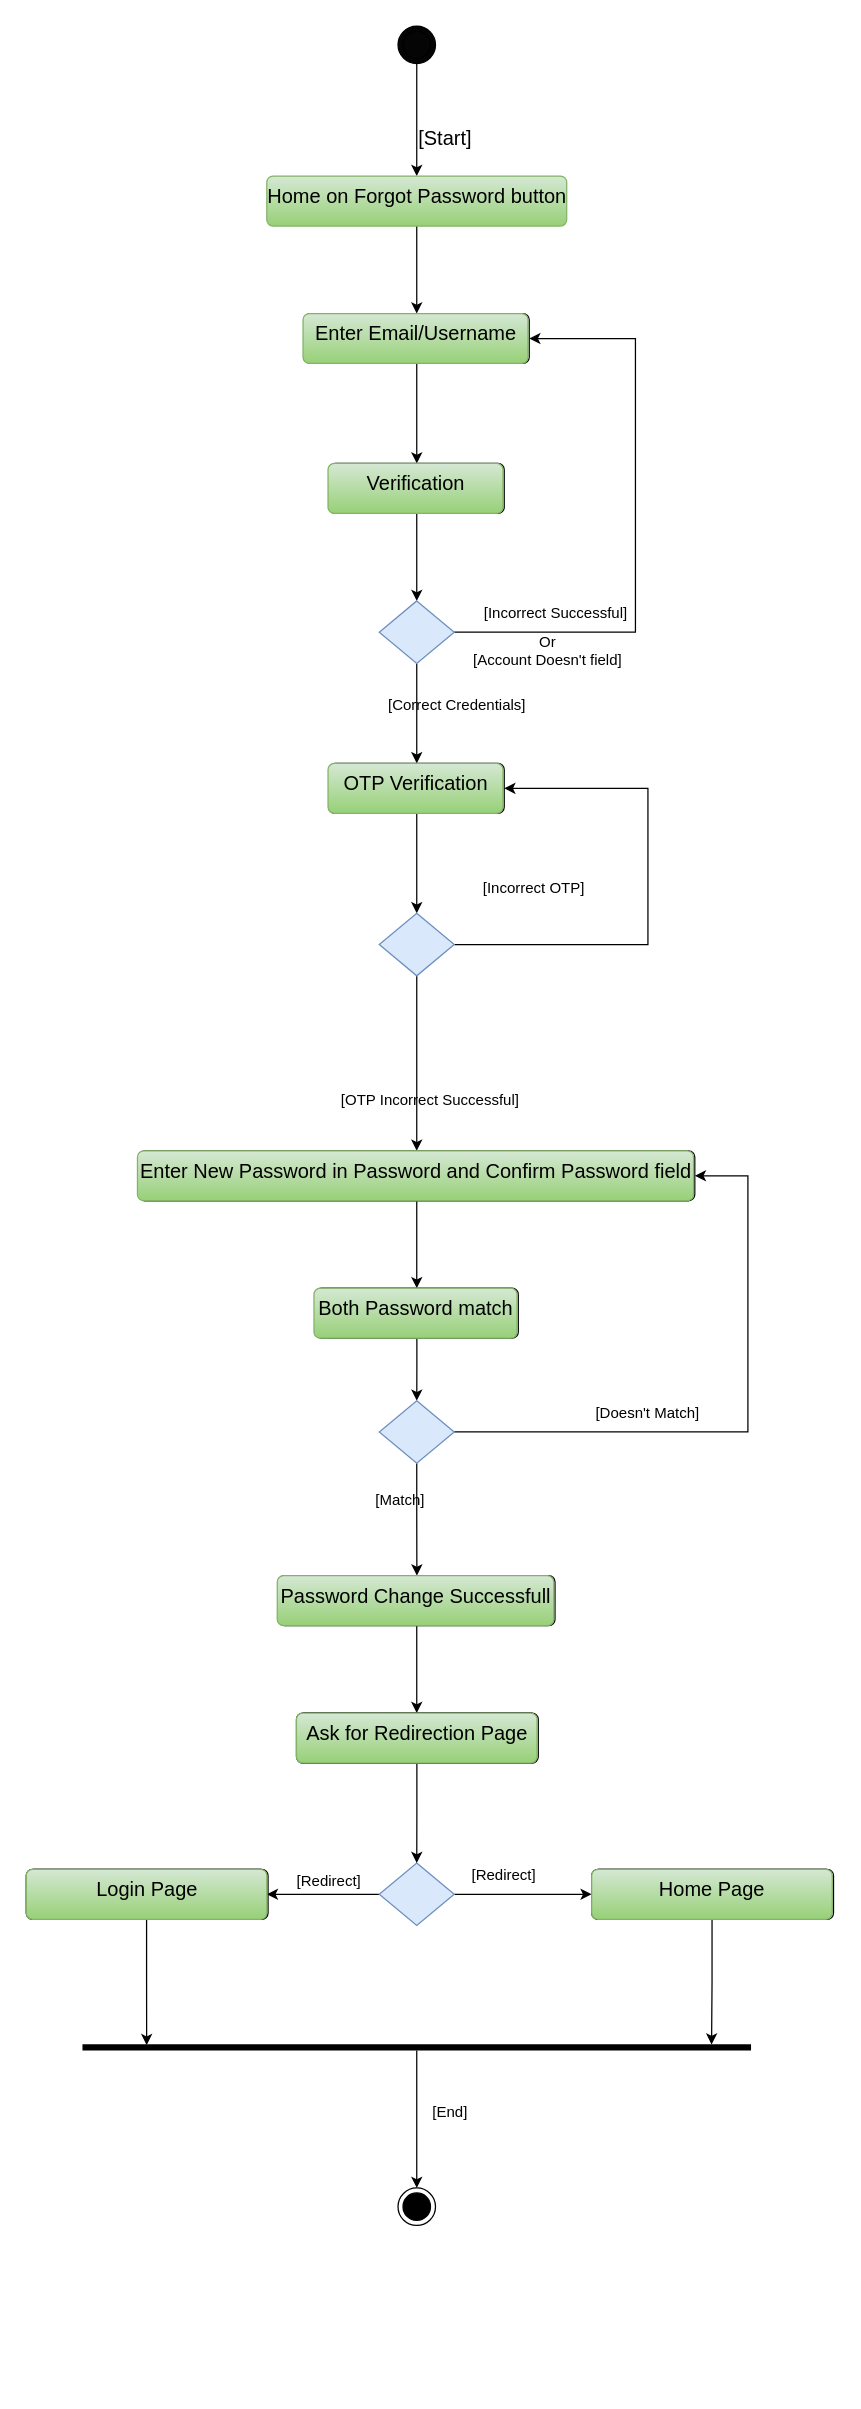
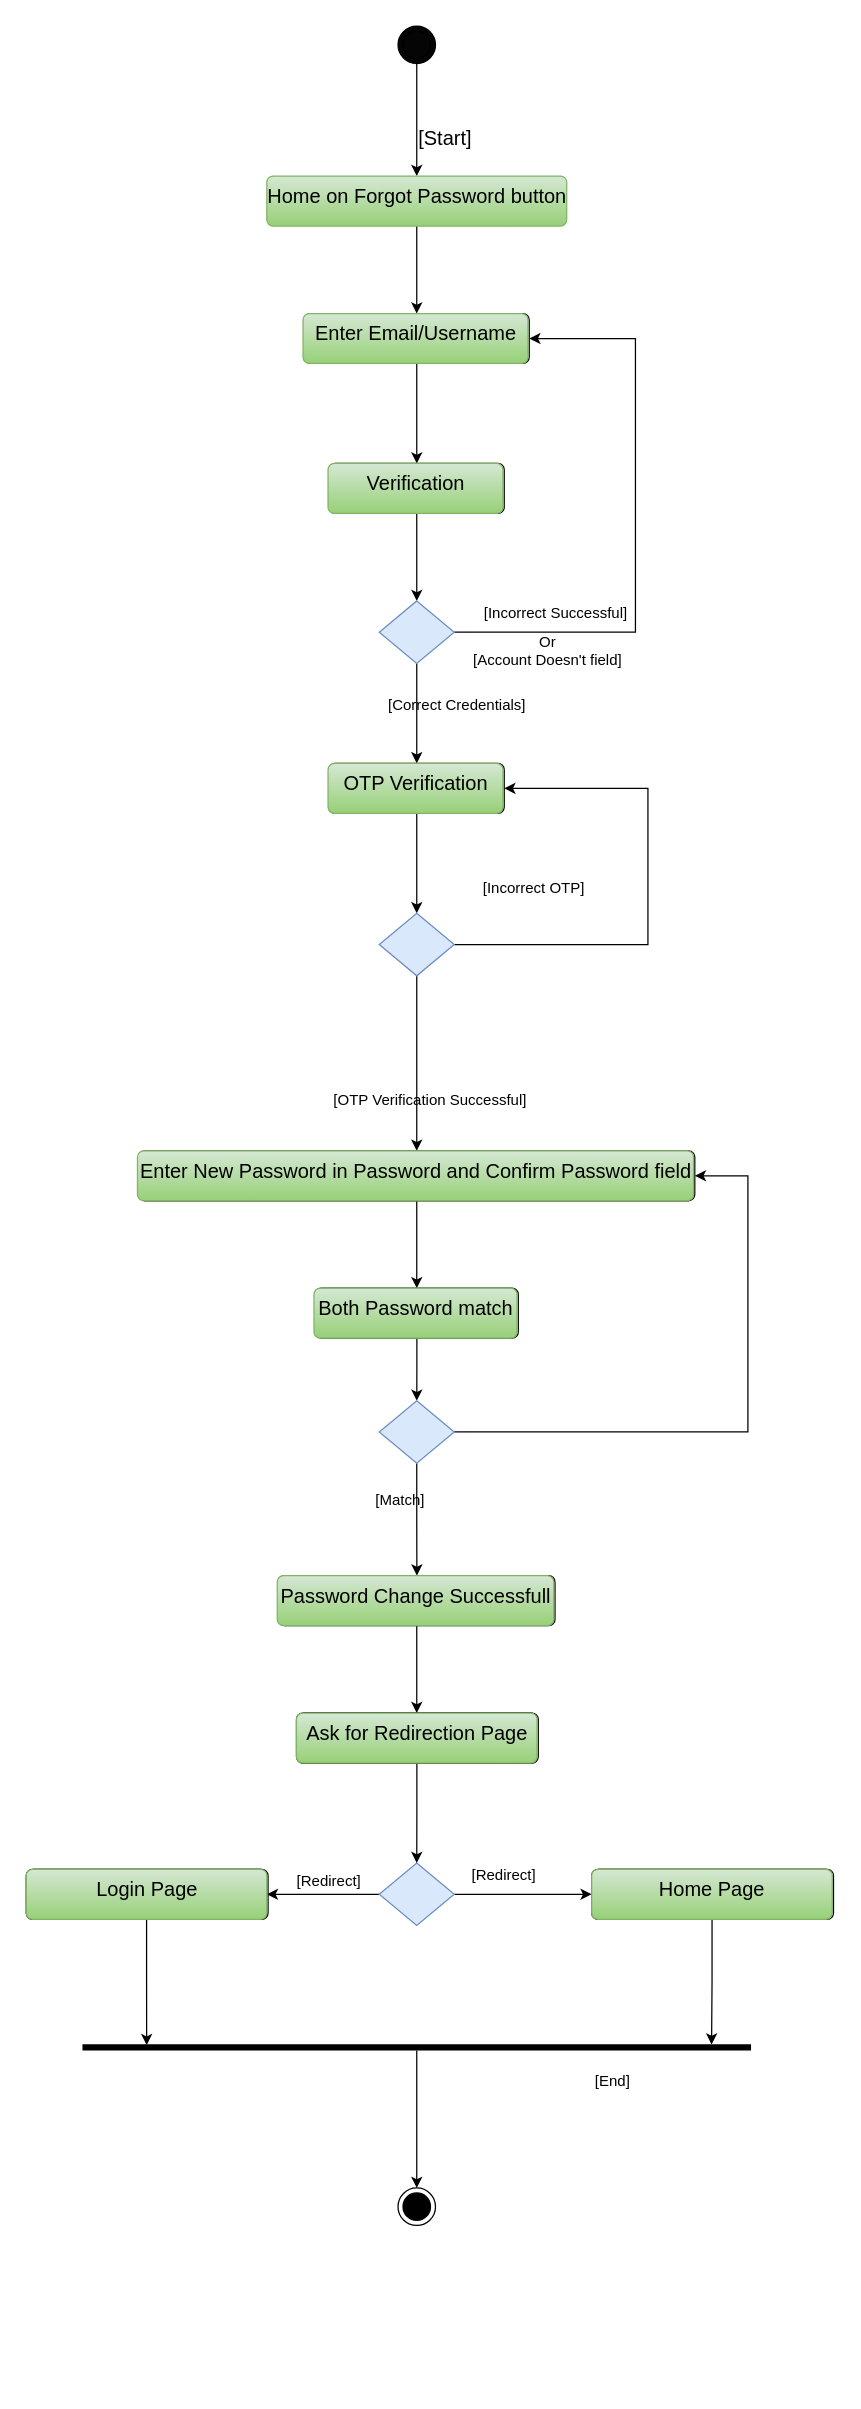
node "[OTP Incorrect Successful]": label "[OTP Incorrect Successful]" -> "[OTP Verification Successful]"
node "[Doesn't Match]": removed
node "[End]": moved (450, 2113) -> (613, 2082)
